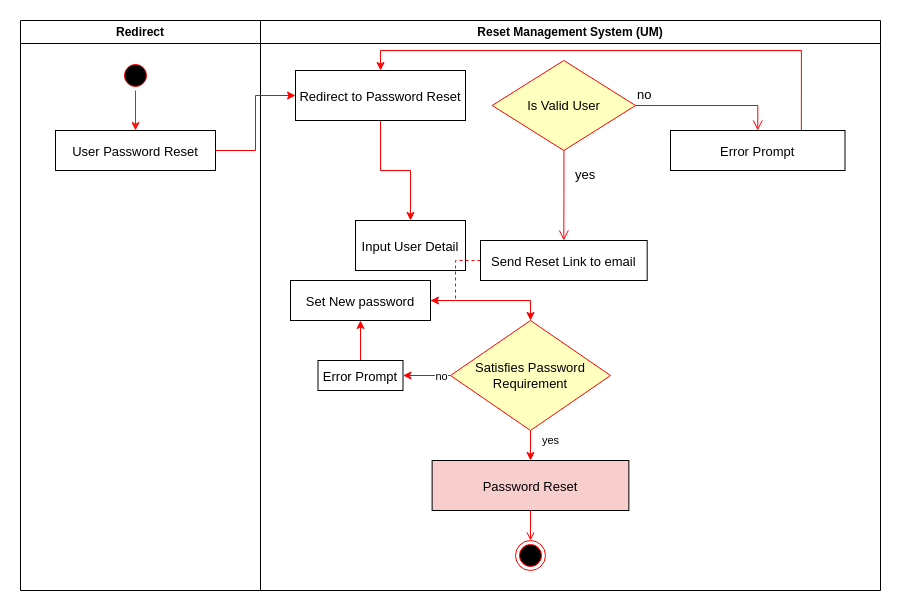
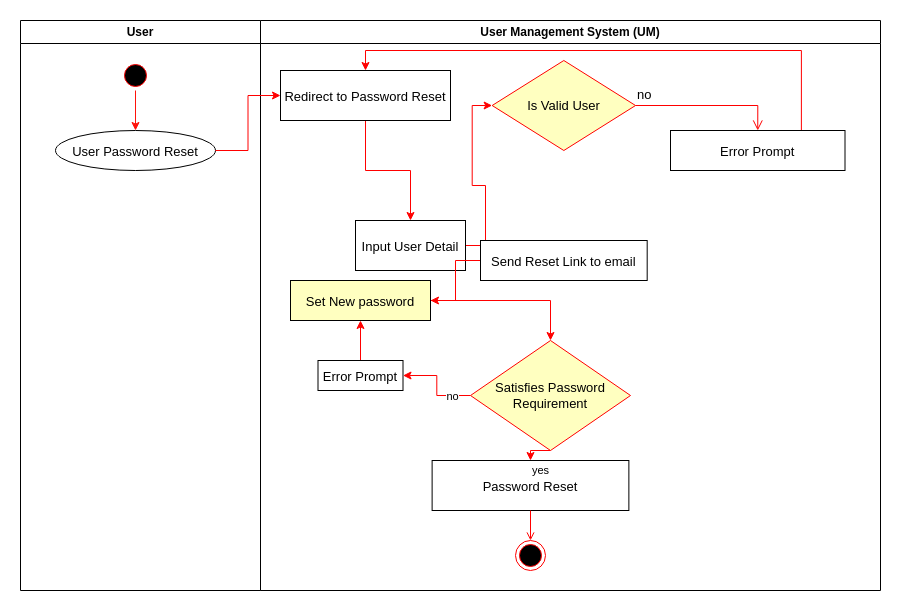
node "Redirect": label "Redirect" -> "User"
node "Reset Management System (UM)": label "Reset Management System (UM)" -> "User Management System (UM)"
node "Redirect to Password Reset": moved (381, 96) -> (366, 96)
node "User Password Reset": shape rectangle -> ellipse
edge "Input User Detail" -> "Is Valid User": added
edge "Is Valid User" -> "Send Reset Link to email": removed, label "yes"
edge "Send Reset Link to email" -> "Set New password": style dashed -> solid
node "Set New password": fillcolor #ffffff -> #ffffc0
node "Satisfies Password Requirement": moved (531, 376) -> (551, 396)
node "Password Reset": fillcolor #f8cecc -> #ffffff
